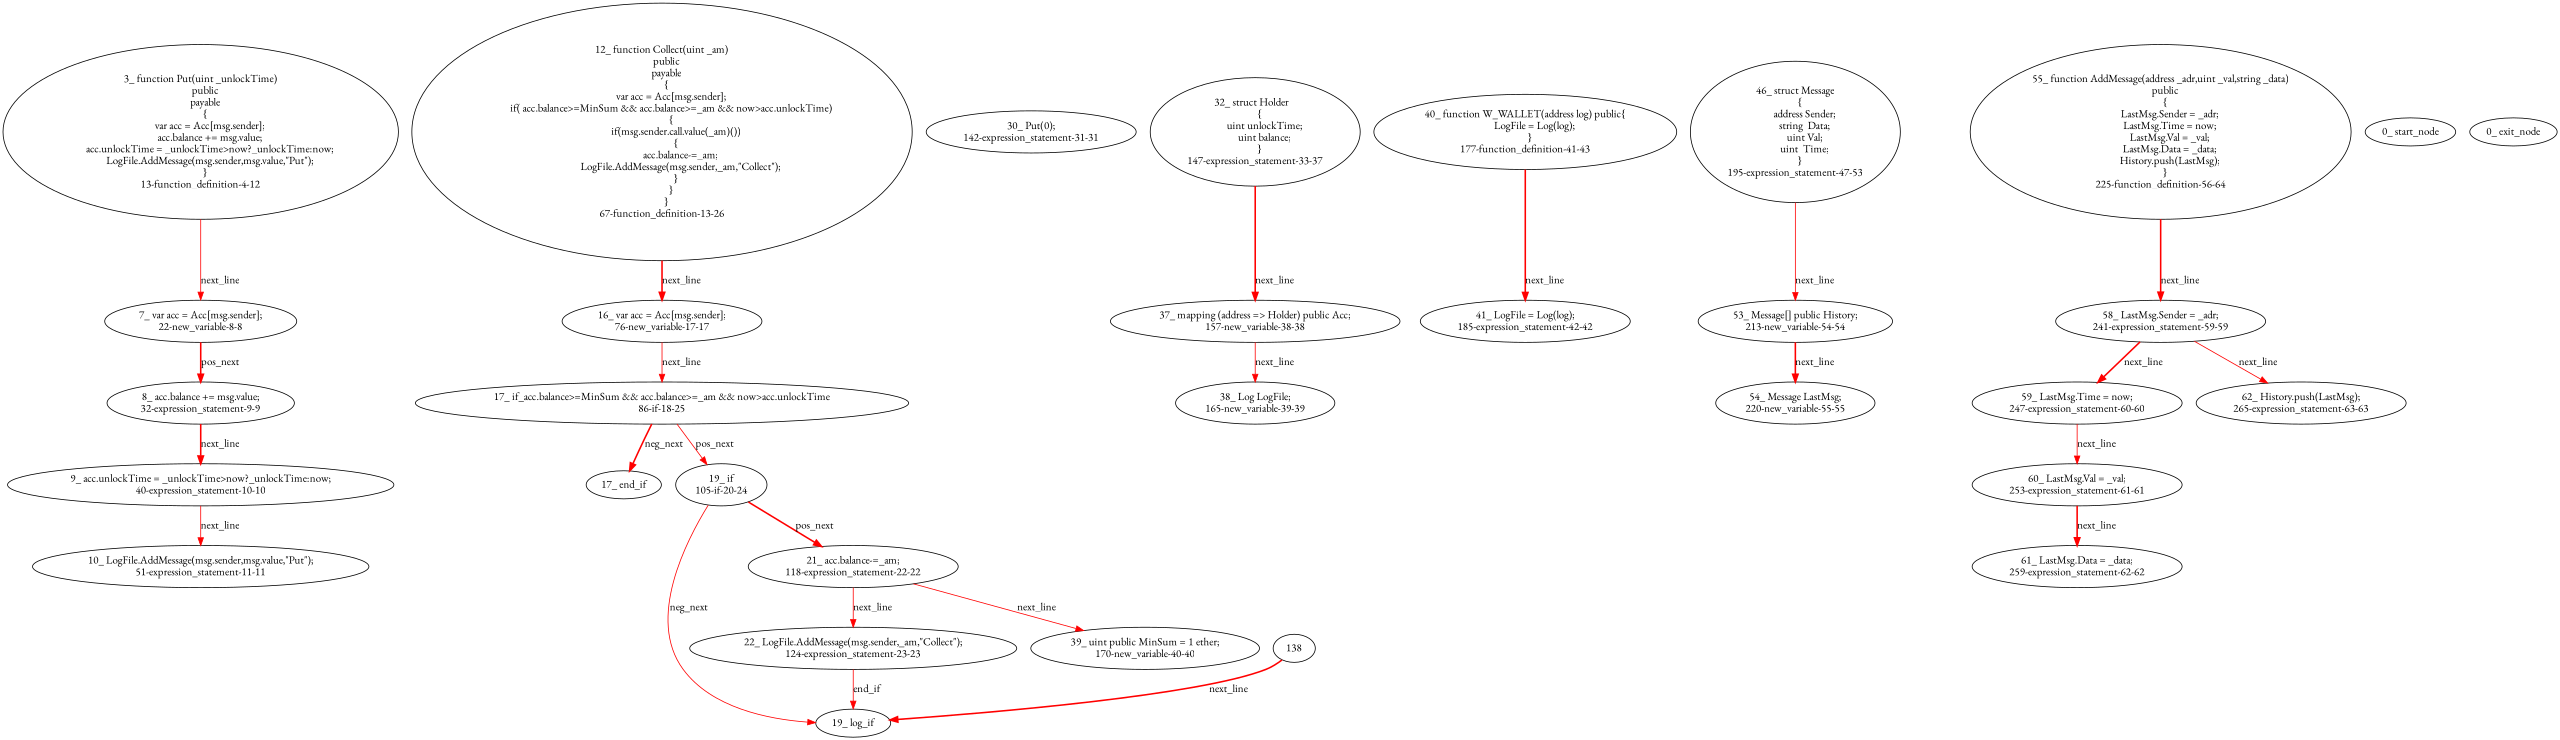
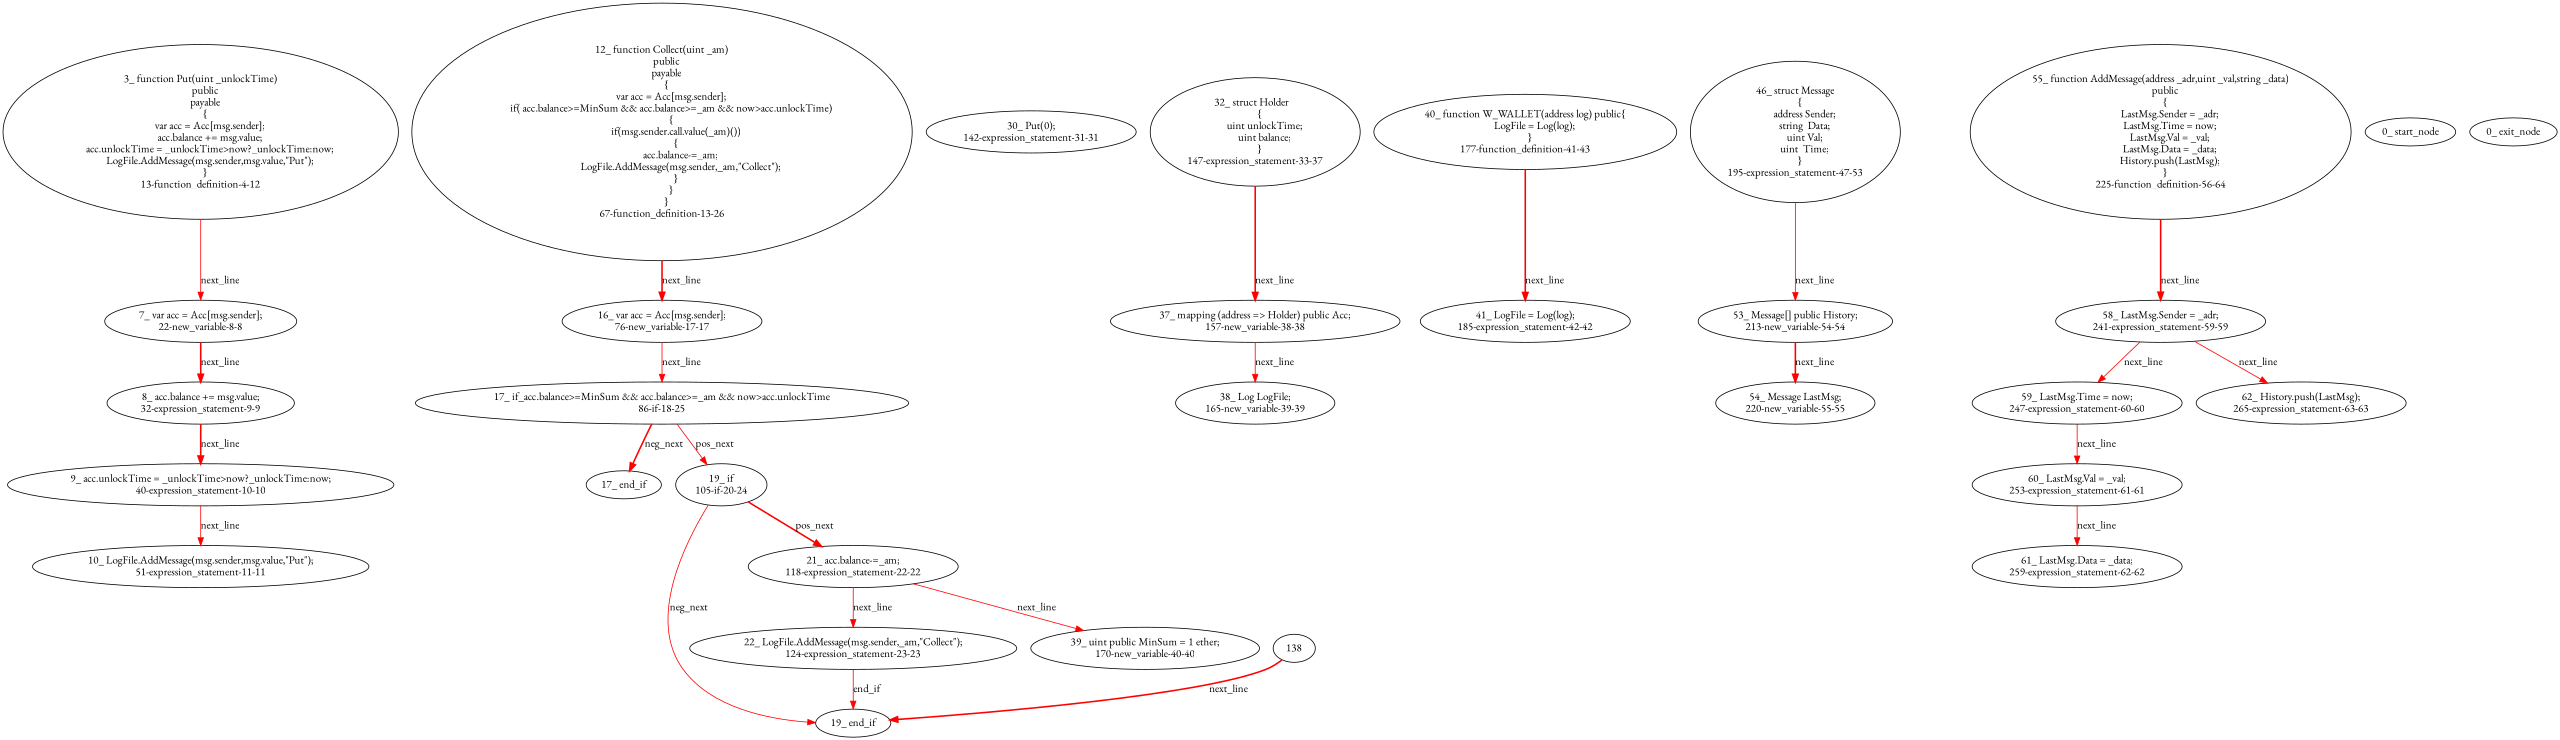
edge "58_ LastMsg.Sender = _adr; 241-expression_statement-59-59" -> "59_ LastMsg.Time = now; 247-expression_statement-60-60": style bold -> solid
edge "7_ var acc = Acc[msg.sender]; 22-new_variable-8-8" -> "8_ acc.balance += msg.value; 32-expression_statement-9-9": label "pos_next" -> "next_line"
edge "60_ LastMsg.Val = _val; 253-expression_statement-61-61" -> "61_ LastMsg.Data = _data; 259-expression_statement-62-62": style bold -> solid
node "19_ log_if": label "19_ log_if" -> "19_ end_if"
